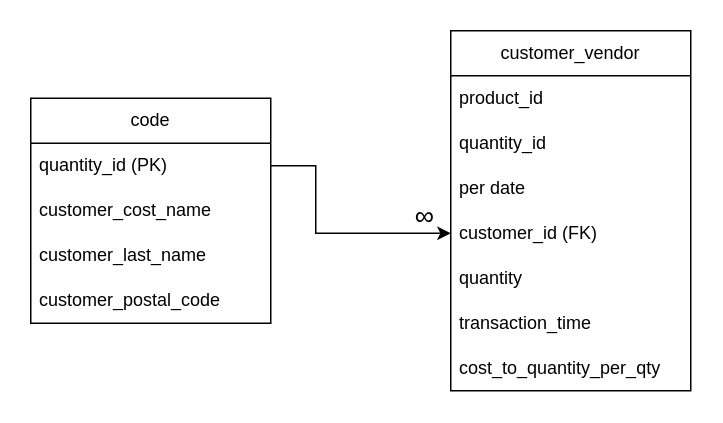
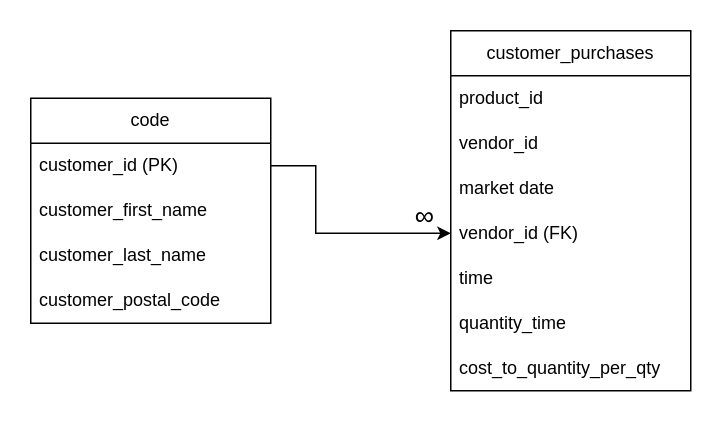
node "customer_vendor": label "customer_vendor" -> "customer_purchases"
node "quantity_id": label "quantity_id" -> "vendor_id"
node "quantity_id (PK)": label "quantity_id (PK)" -> "customer_id (PK)"
node "per date": label "per date" -> "market date"
node "customer_cost_name": label "customer_cost_name" -> "customer_first_name"
node "customer_id (FK)": label "customer_id (FK)" -> "vendor_id (FK)"
node "quantity": label "quantity" -> "time"
node "transaction_time": label "transaction_time" -> "quantity_time"
